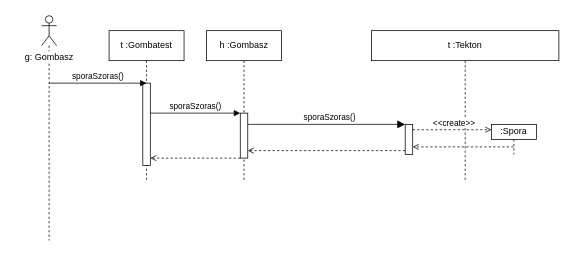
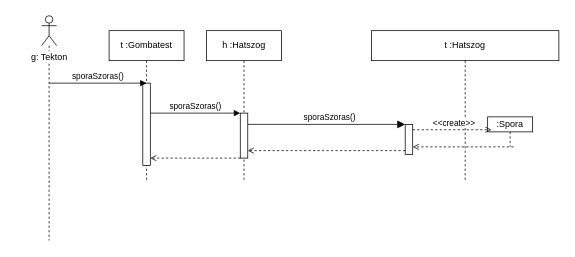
node "h :Gombasz": label "h :Gombasz" -> "h :Hatszog"
node "t :Tekton": label "t :Tekton" -> "t :Hatszog"
node "g: Gombasz": label "g: Gombasz" -> "g: Tekton"
node ":Spora": moved (514, 139) -> (510, 132)
